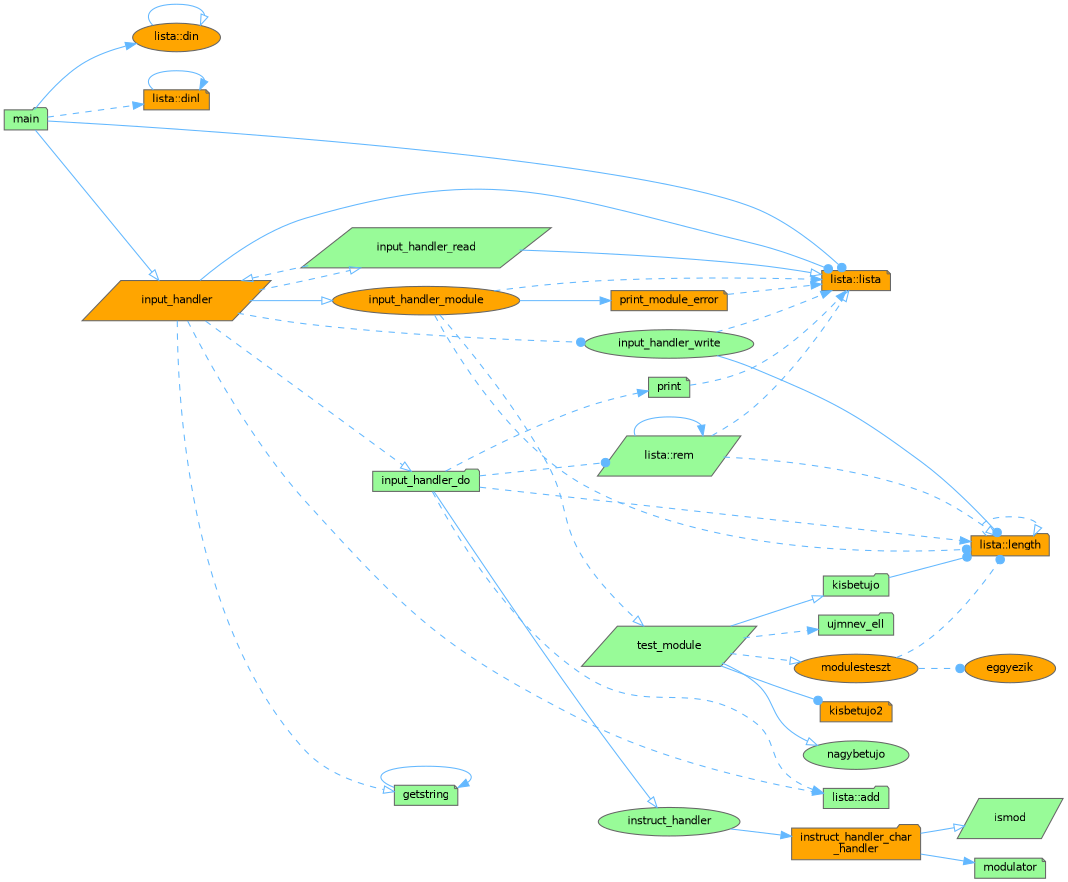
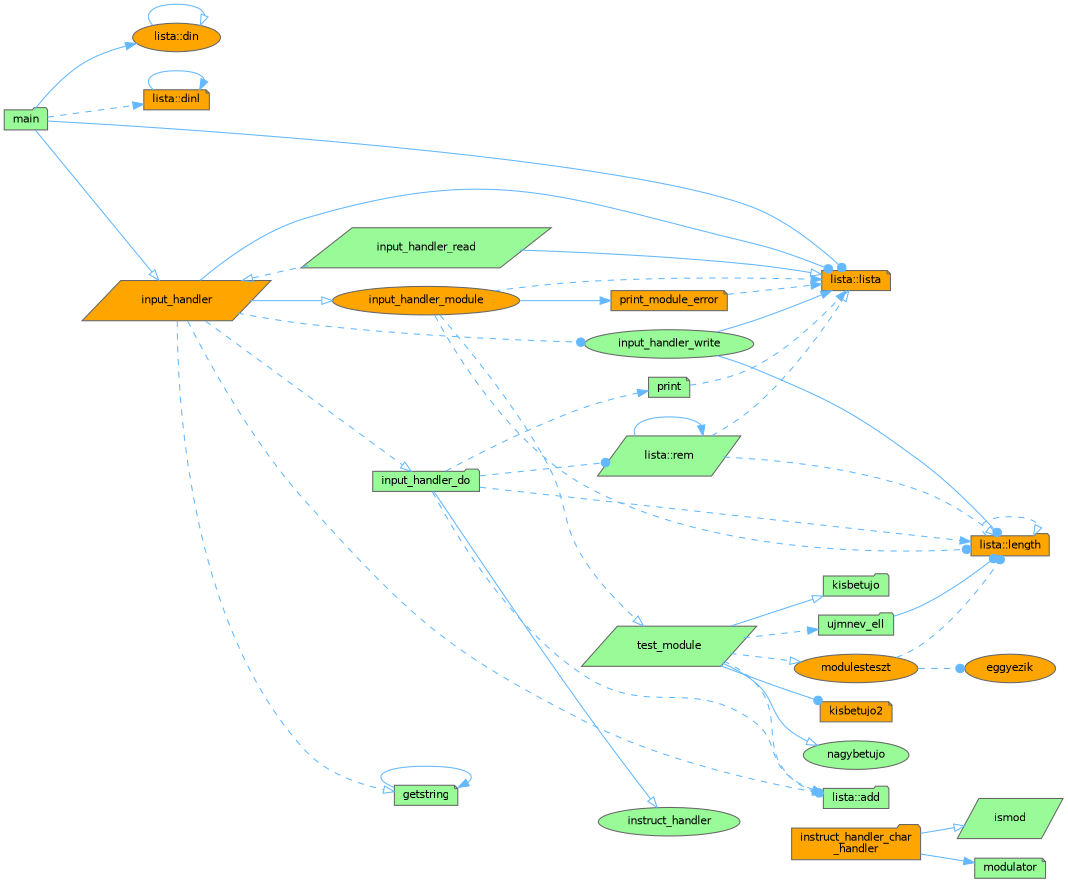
edge "input_handler" -> "input_handler_read": removed
edge "input_handler_write" -> "lista::lista": style dashed -> solid
edge "kisbetujo" -> "lista::length": now "ujmnev_ell" -> "lista::length"
edge "test_module" -> "lista::add": added
edge "instruct_handler" -> "instruct_handler_char _handler": removed
